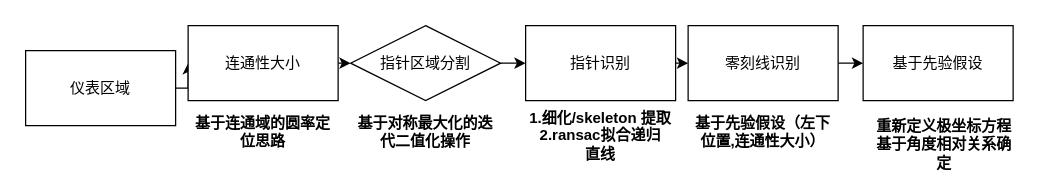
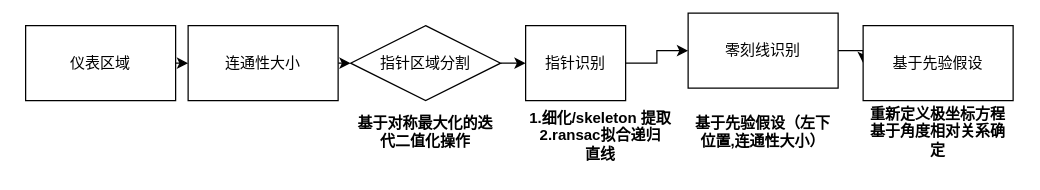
node "指针识别": size 150x75 -> 100x75
node "零刻线识别": moved (763, 63) -> (763, 51)
node "仪表区域": moved (101, 88) -> (101, 63)
node "基于连通域的圆率定位思路": removed
node "重新定义极坐标方程基于角度相对关系确定": moved (944, 144) -> (938, 132)
